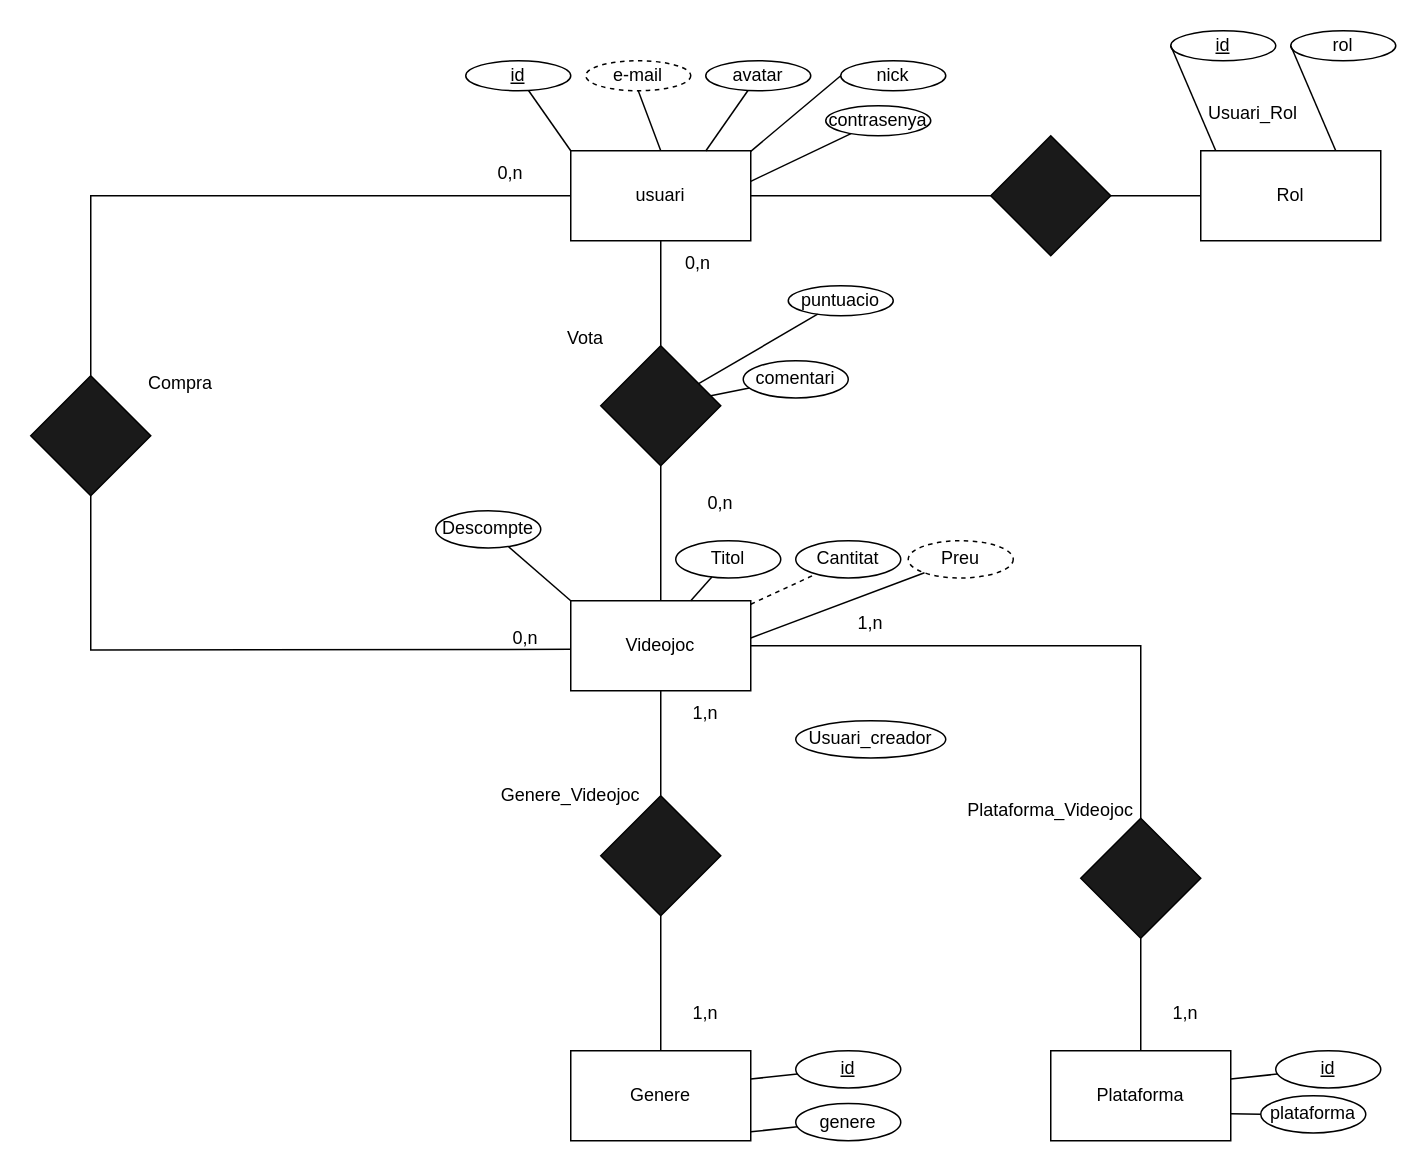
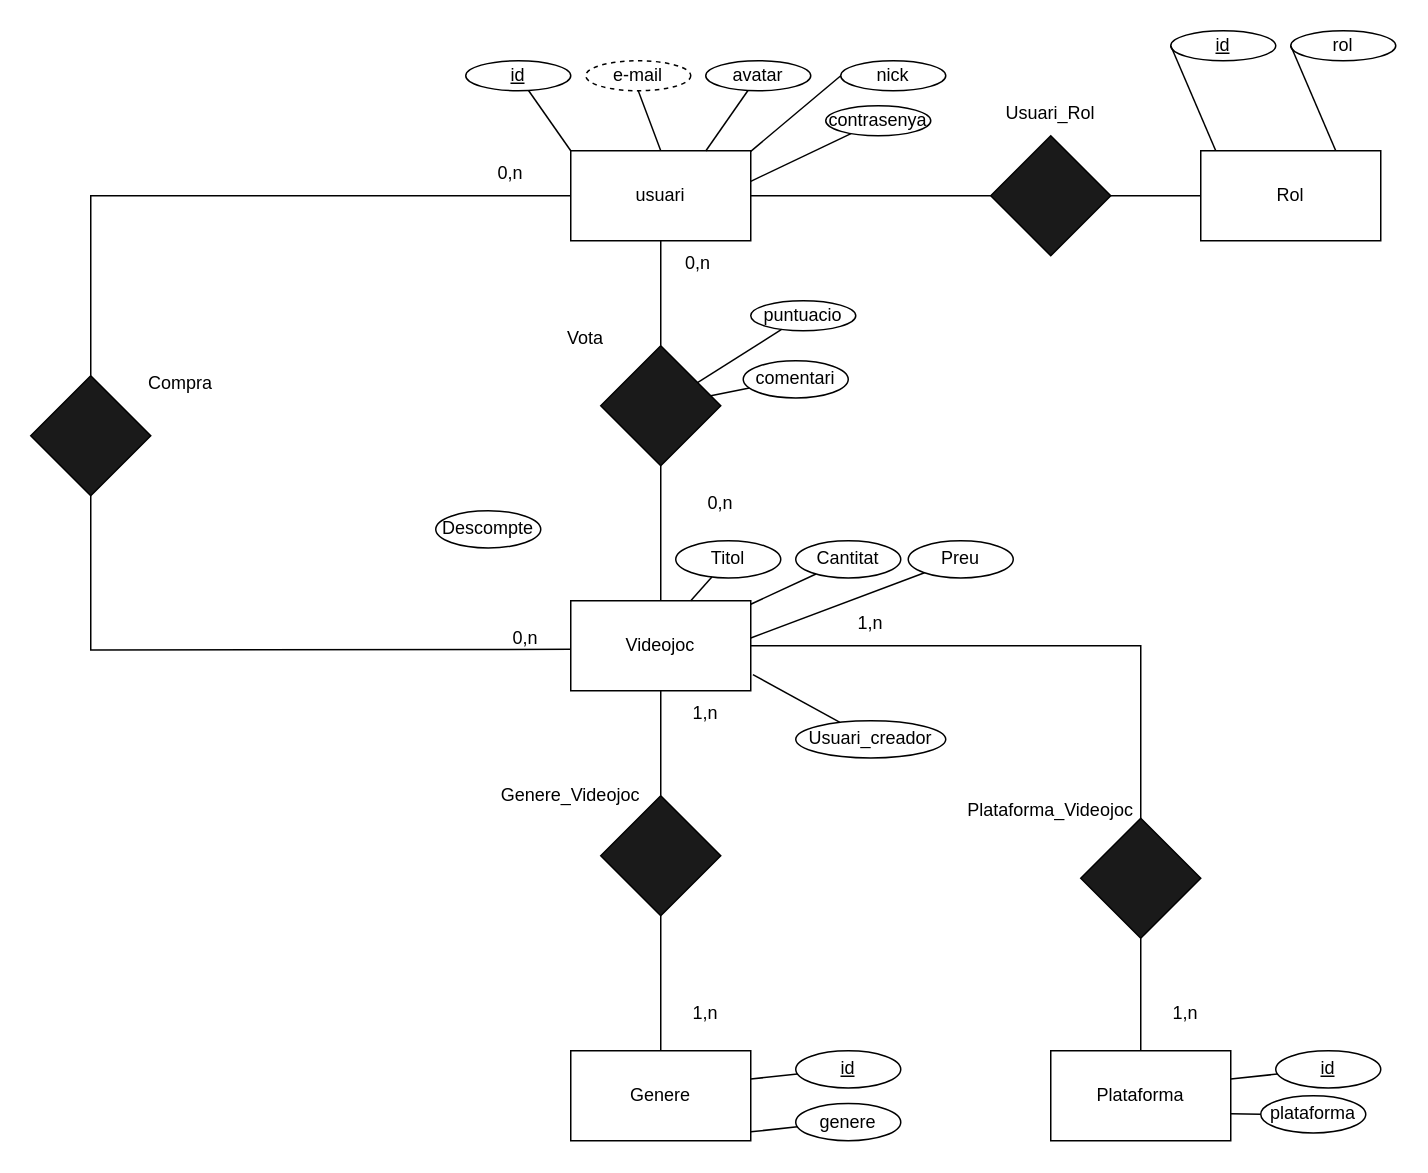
node "Usuari_Rol": moved (1253, 113) -> (1051, 113)
node "puntuacio": moved (841, 301) -> (803, 316)
node "Preu": style dashed -> solid
edge "Descompte" -- "Videojoc": removed
edge "Cantitat" -- "Videojoc": style dashed -> solid
edge "Videojoc" -- "Usuari_creador": added
